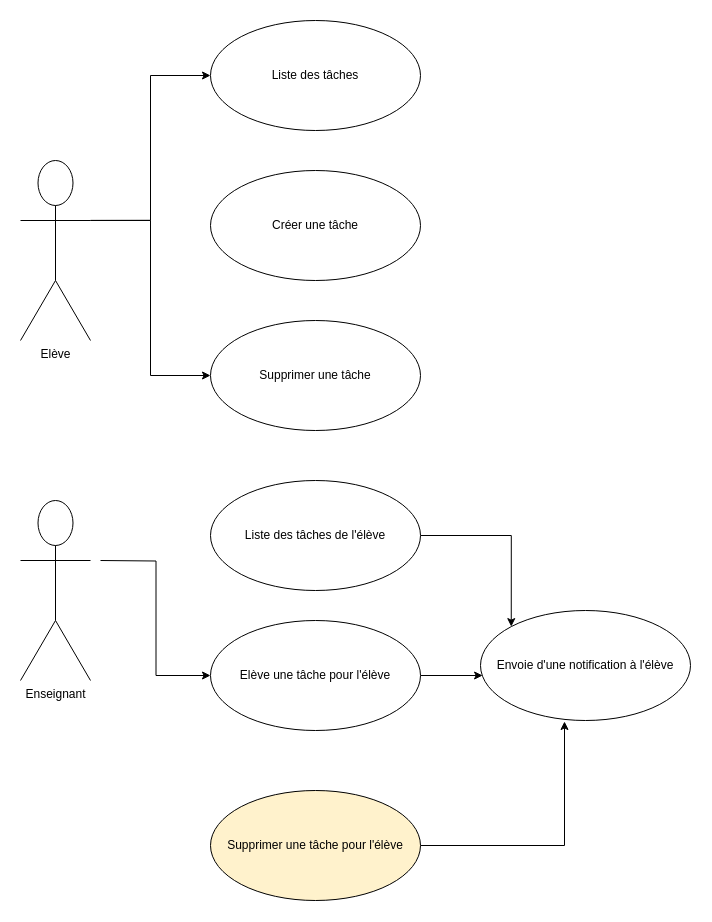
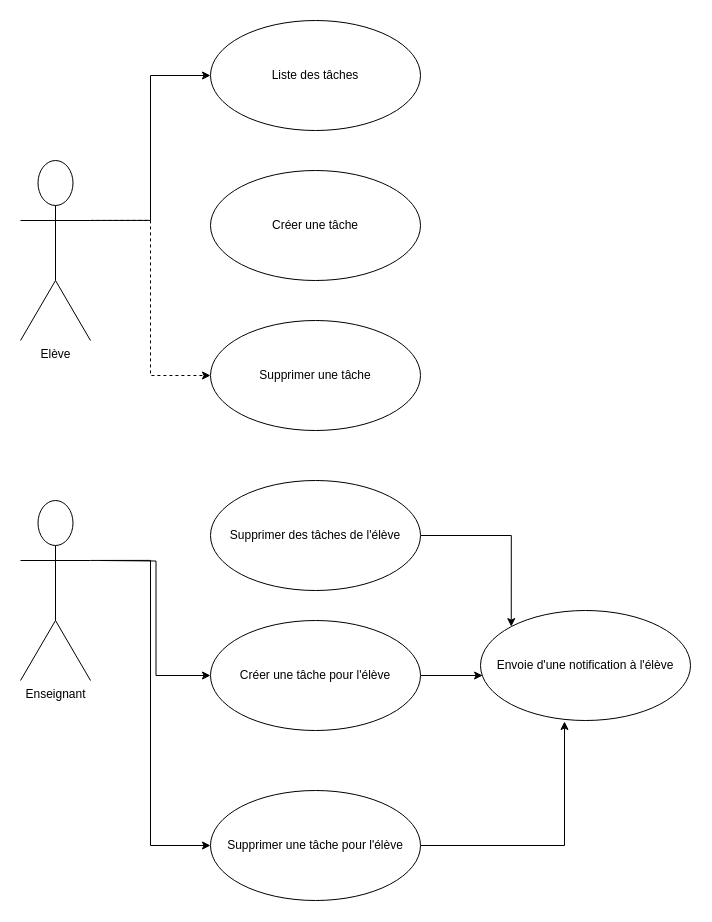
edge "Elève" -> "Supprimer une tâche": style solid -> dashed
node "Liste des tâches de l'élève": label "Liste des tâches de l'élève" -> "Supprimer des tâches de l'élève"
node "Elève une tâche pour l'élève": label "Elève une tâche pour l'élève" -> "Créer une tâche pour l'élève"
edge "Enseignant" -> "Supprimer une tâche pour l'élève": added
node "Supprimer une tâche pour l'élève": fillcolor #fff2cc -> #ffffff
